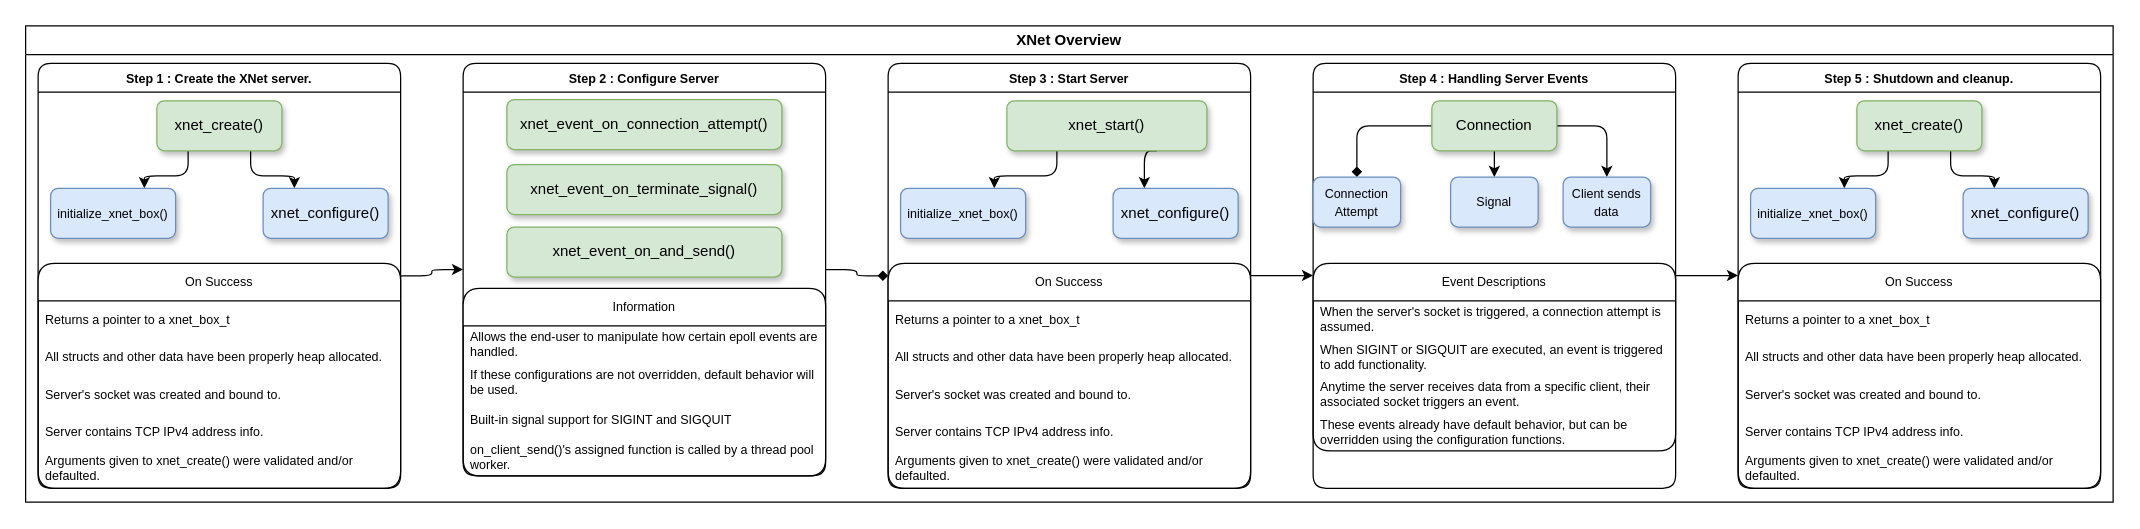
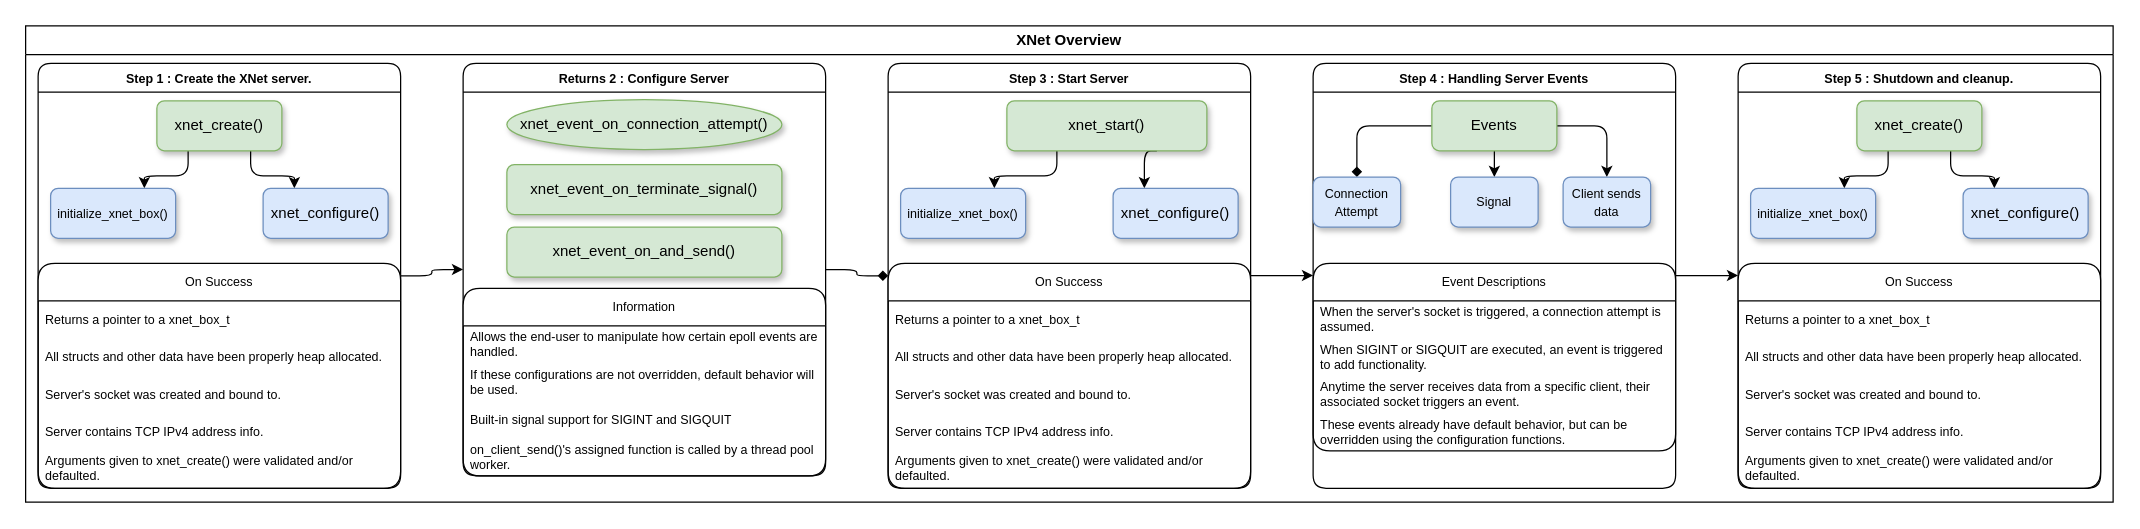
node "Step 2 : Configure Server": label "Step 2 : Configure Server" -> "Returns 2 : Configure Server"
node "xnet_event_on_connection_attempt()": shape rounded rectangle -> ellipse
node "Connection": label "Connection" -> "Events"
